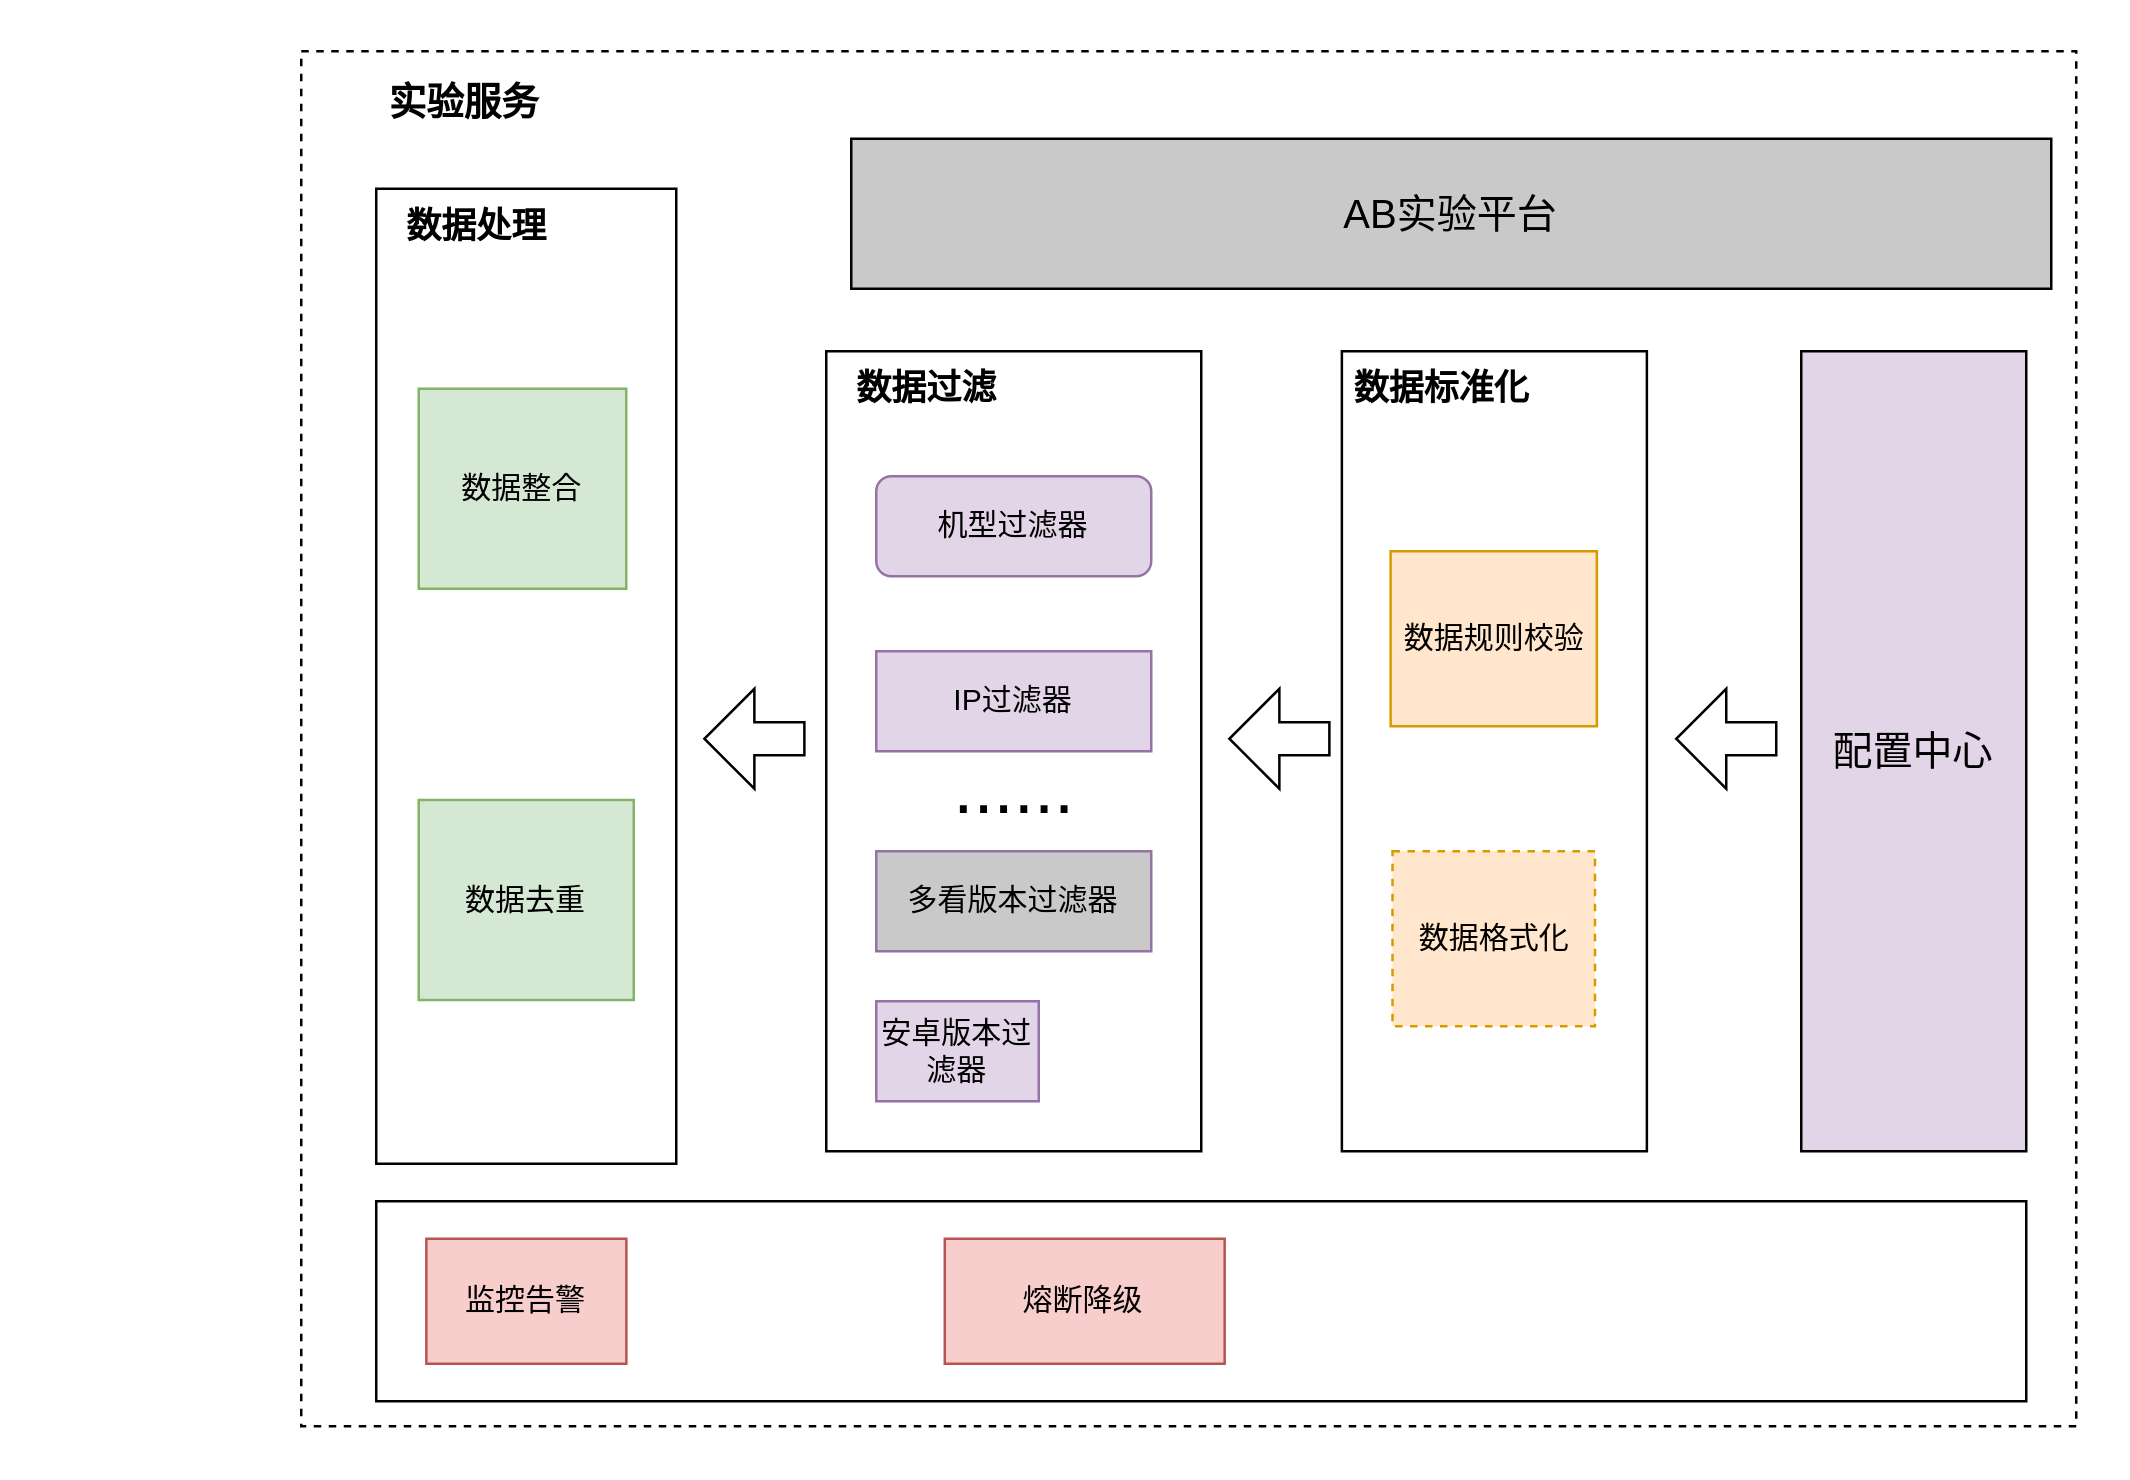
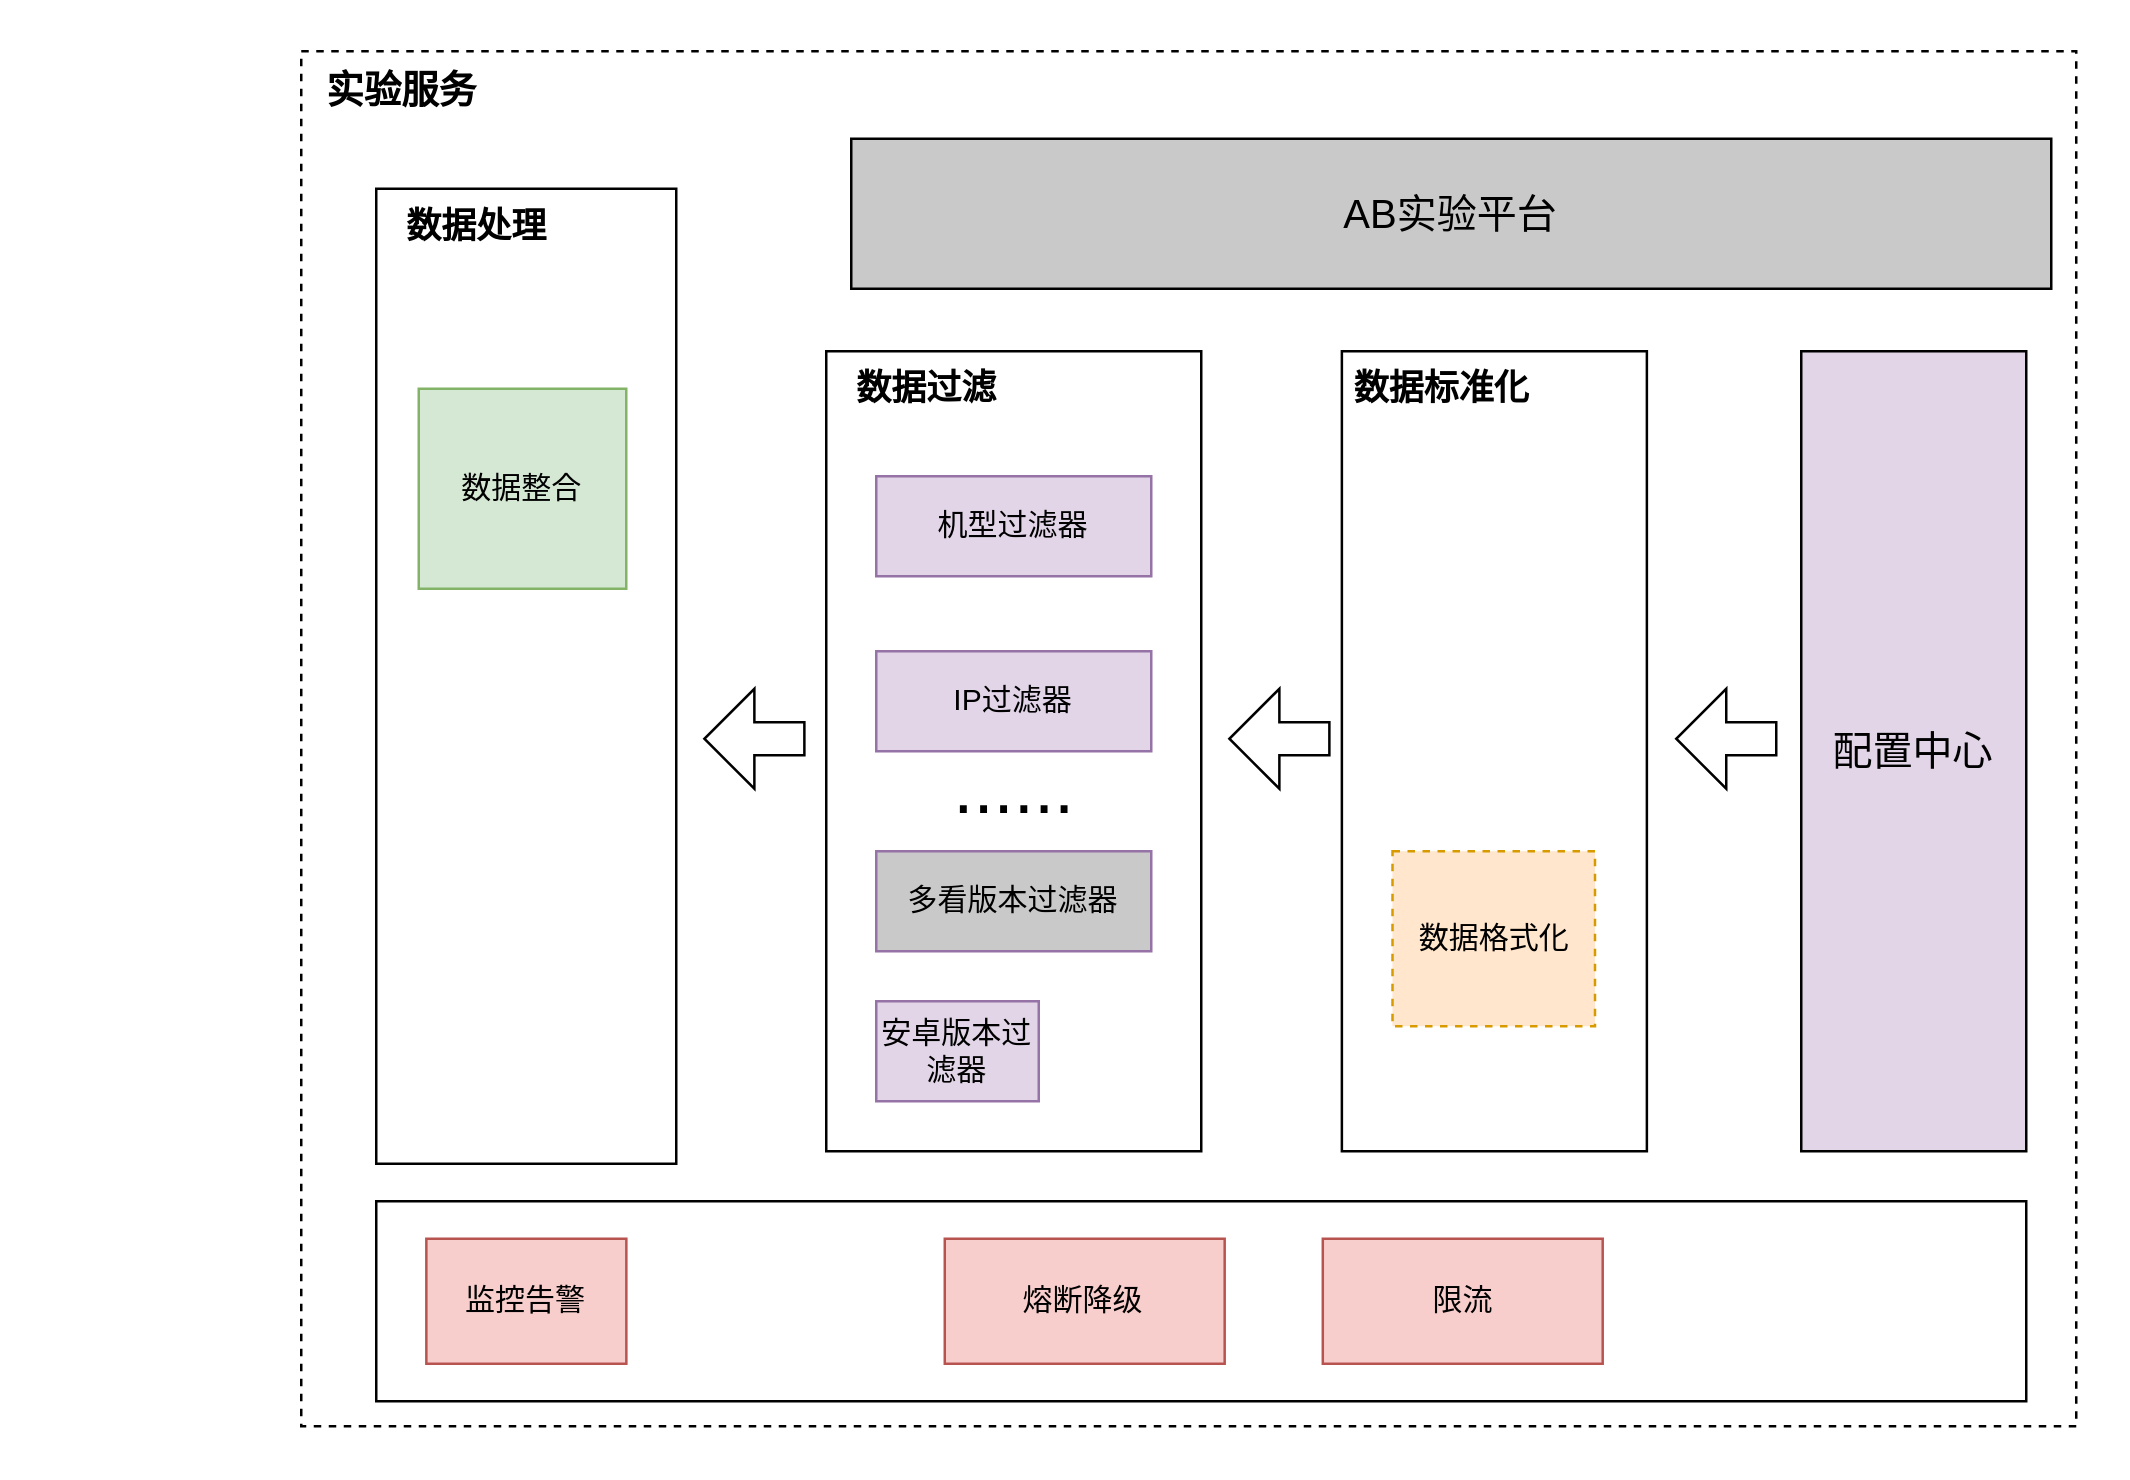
node "实验服务": moved (464, 101) -> (401, 89)
node "机型过滤器": shape rounded rectangle -> rectangle
node "数据规则校验": removed
node "数据去重": removed
node "限流": added
